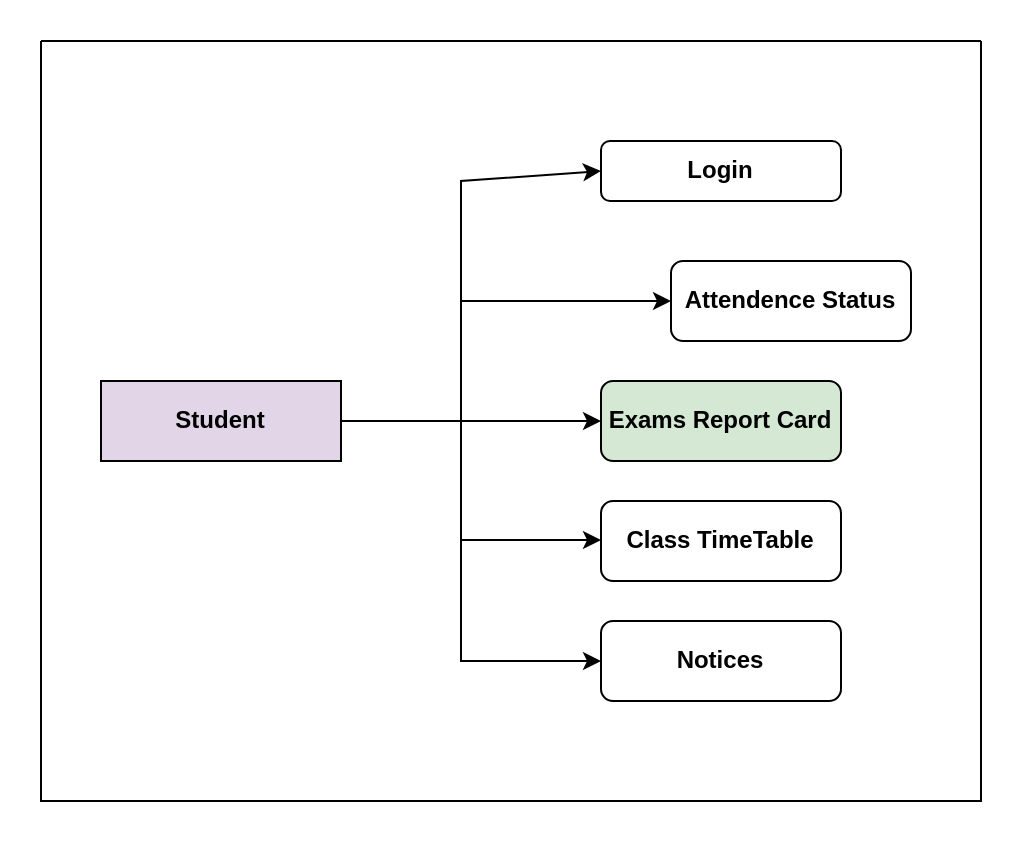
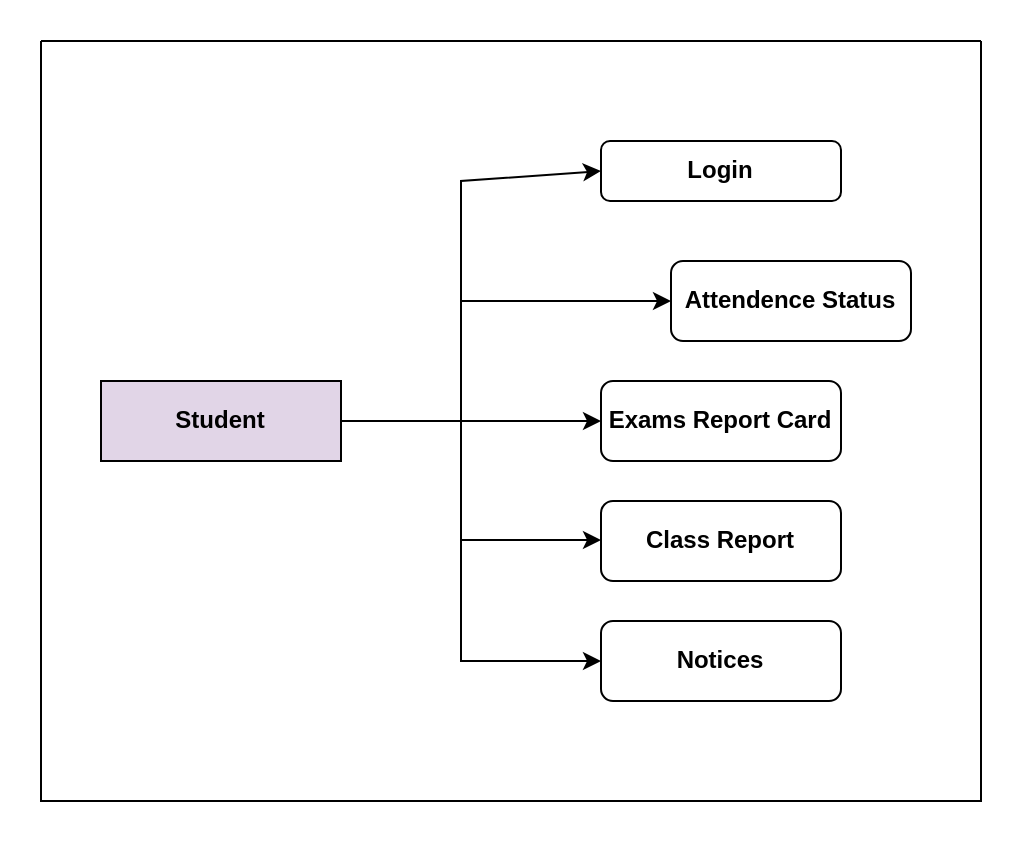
node "Exams Report Card": fillcolor #d5e8d4 -> #ffffff
node "Class TimeTable": label "Class TimeTable" -> "Class Report"
